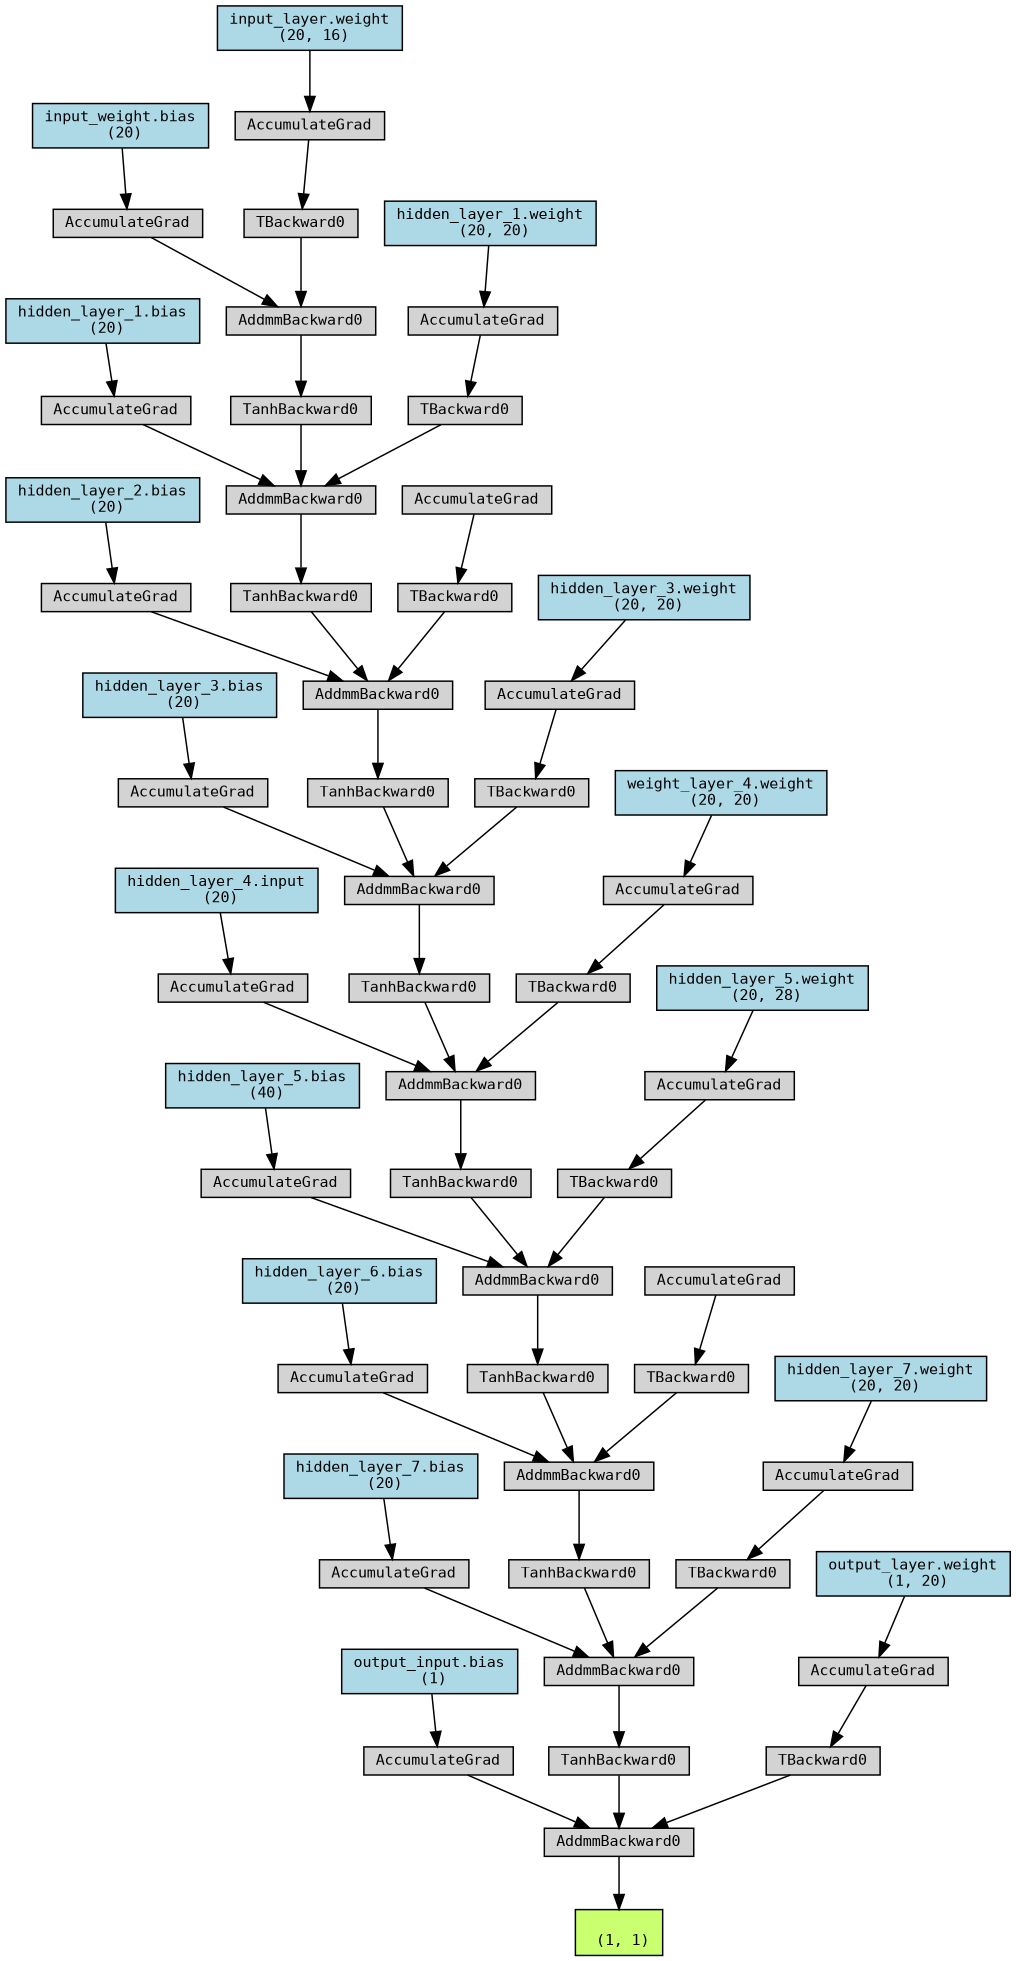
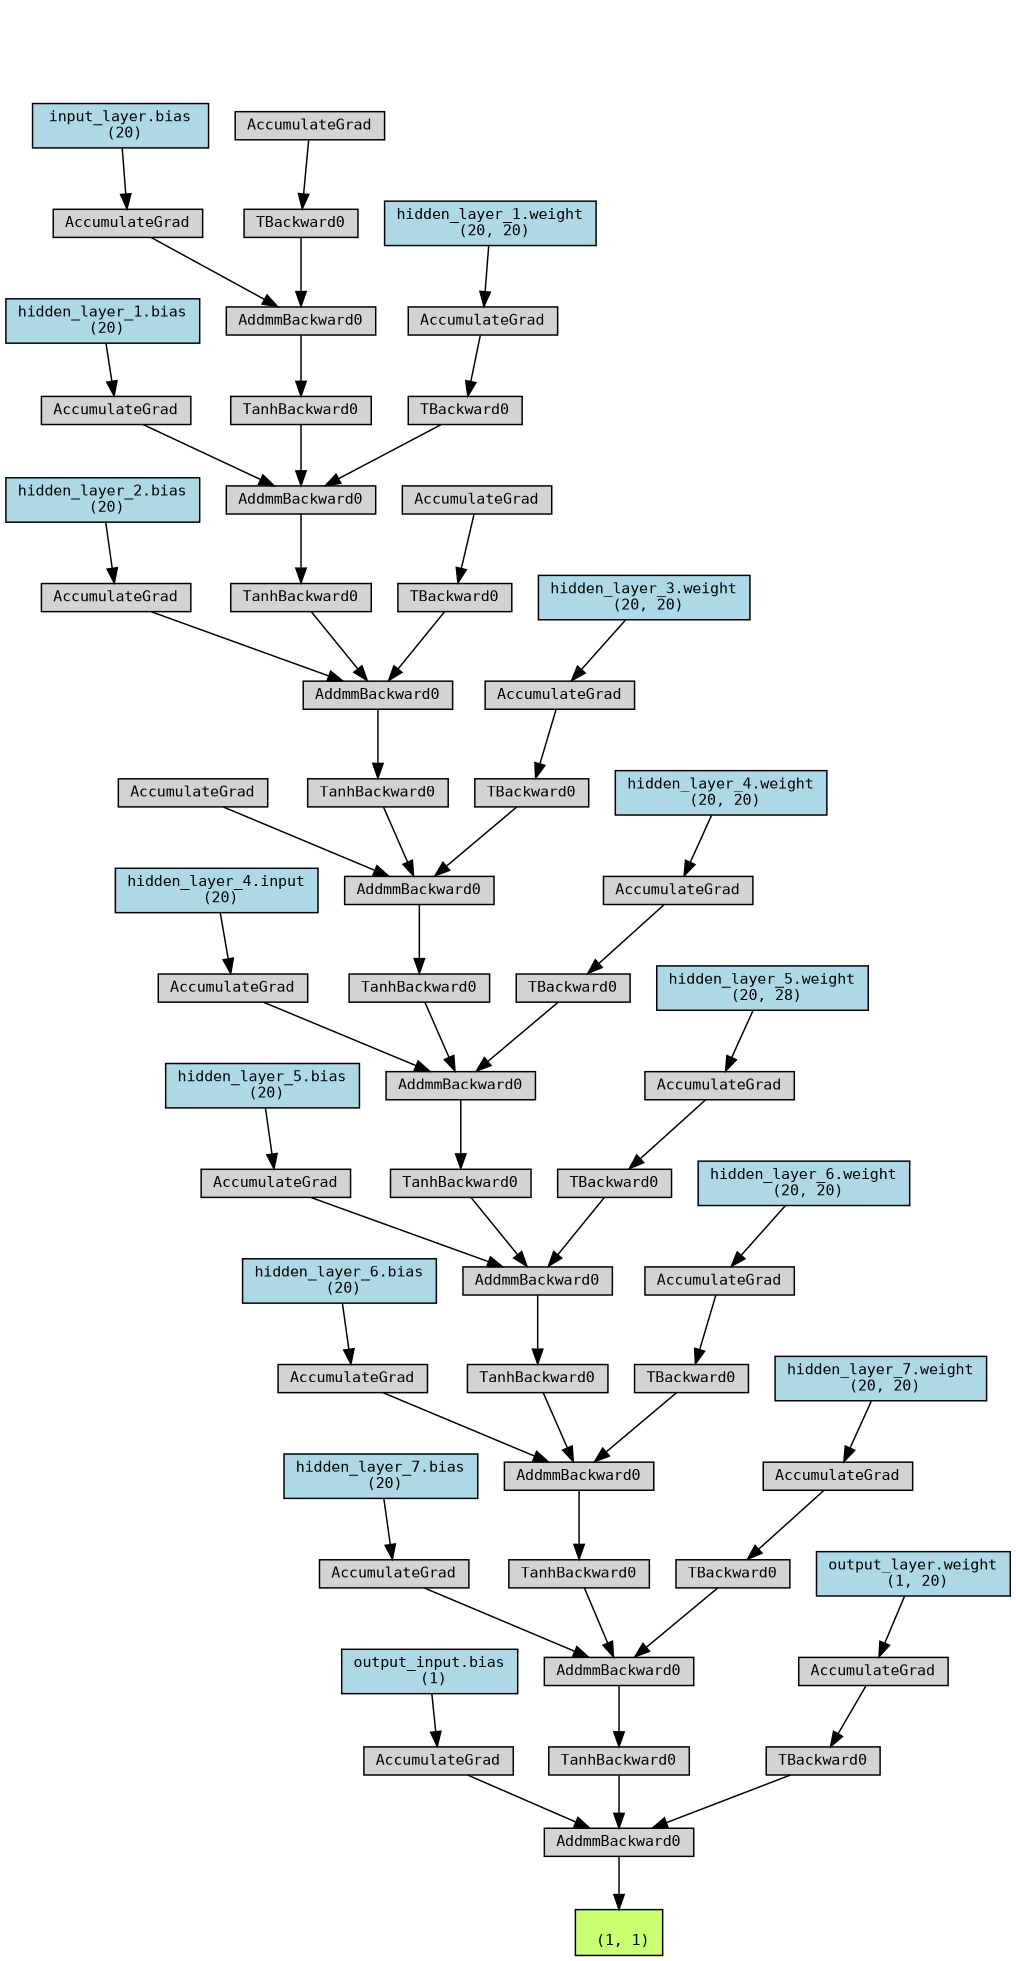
node "input_layer.weight (20, 16)": removed
node "input_weight.bias (20)": label "input_weight.bias (20)" -> "input_layer.bias (20)"
node "hidden_layer_3.bias (20)": removed
node "weight_layer_4.weight (20, 20)": label "weight_layer_4.weight (20, 20)" -> "hidden_layer_4.weight (20, 20)"
node "hidden_layer_5.bias (40)": label "hidden_layer_5.bias (40)" -> "hidden_layer_5.bias (20)"
node "hidden_layer_6.weight (20, 20)": added
